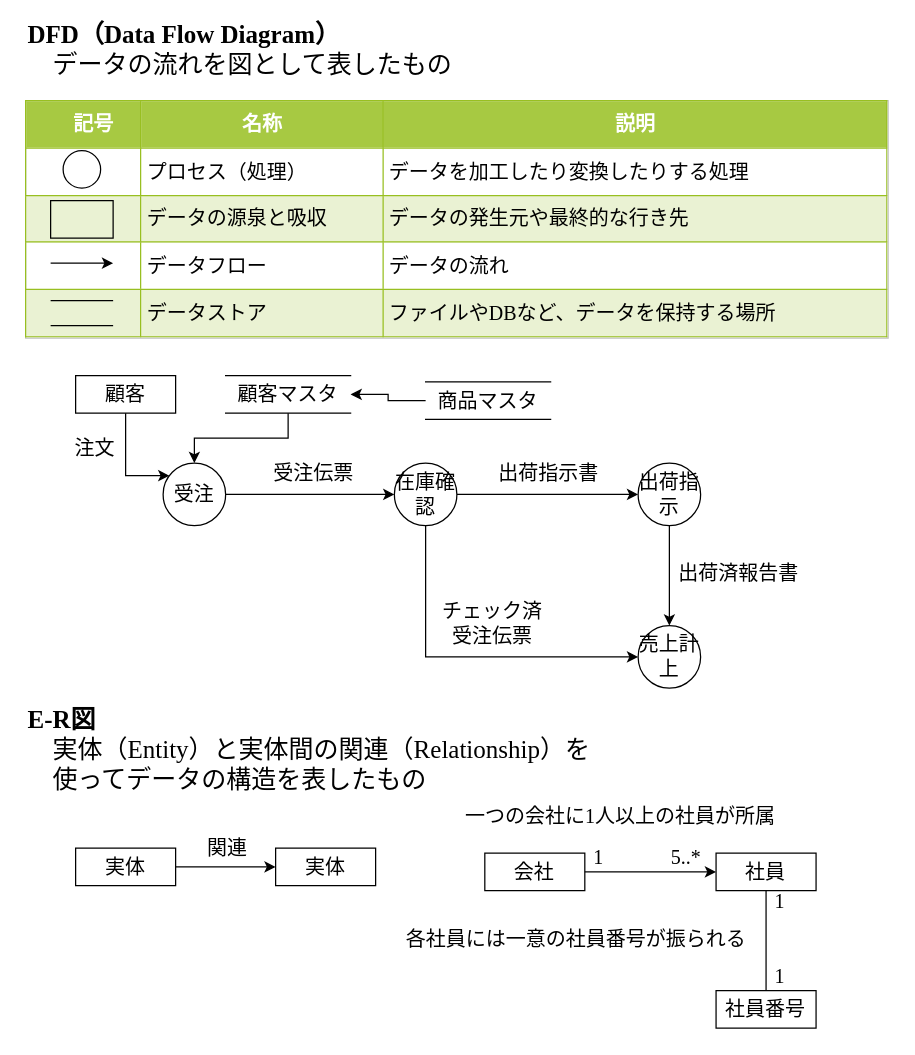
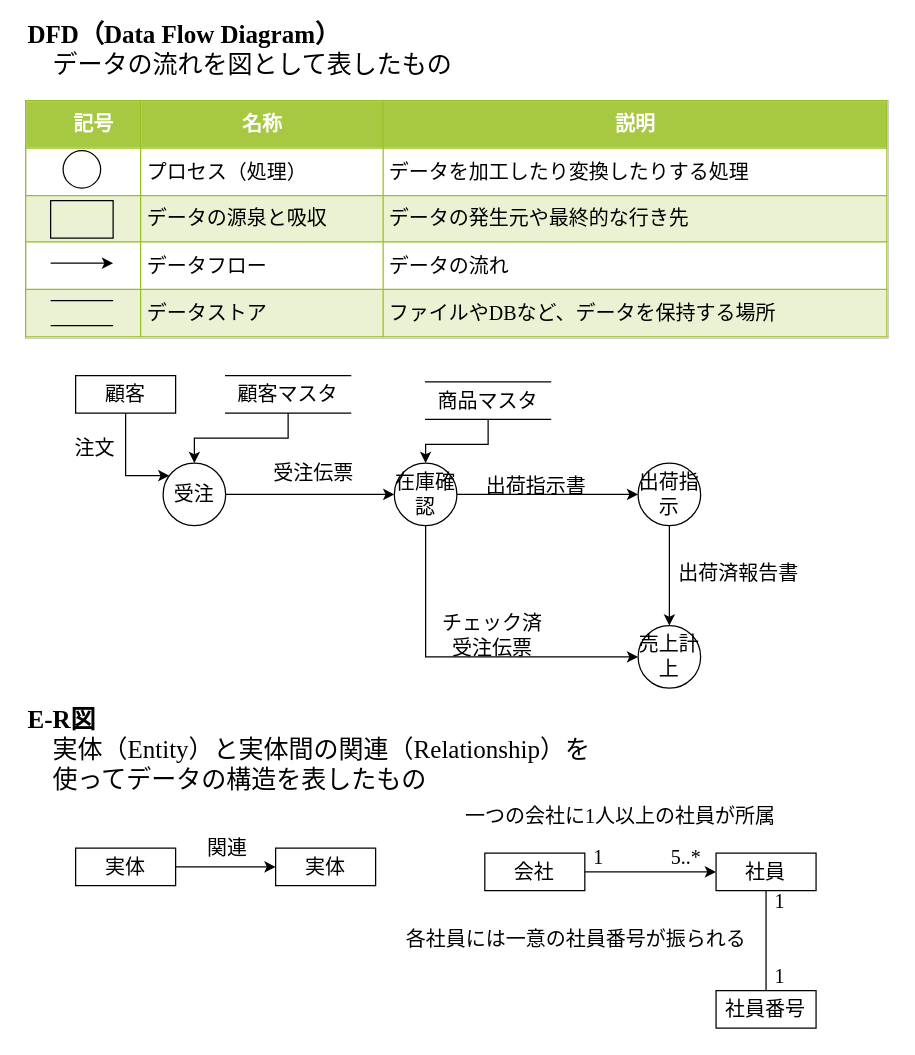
edge "商品マスタ" -> "顧客マスタ": now "商品マスタ" -> "在庫確認"
node "出荷指示書": moved (548, 476) -> (535, 488)
node "チェック済 受注伝票": moved (491, 626) -> (491, 638)
